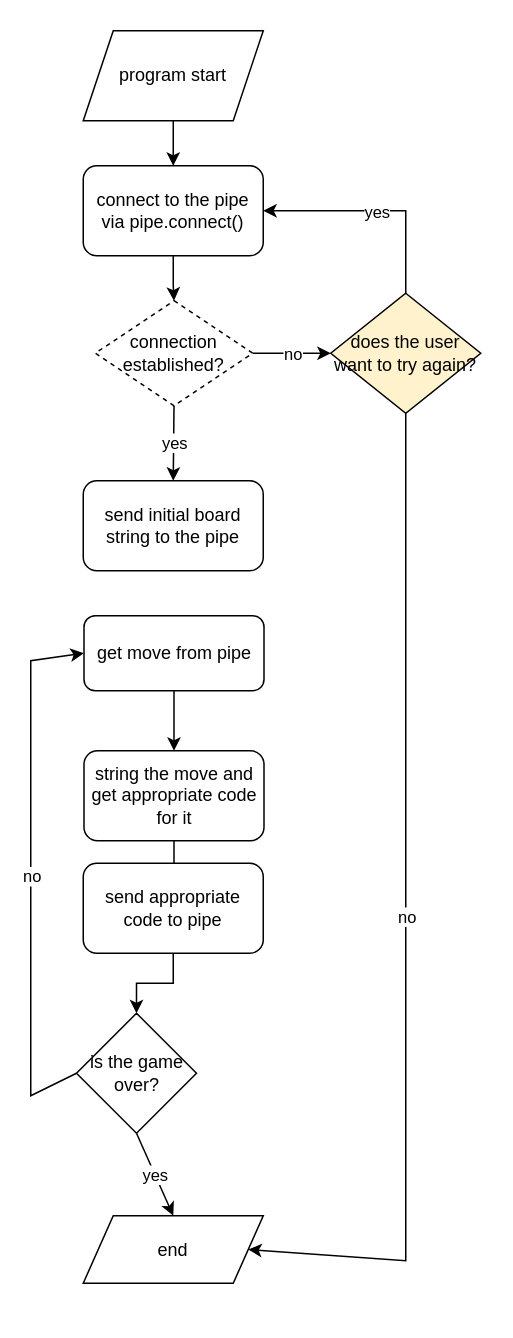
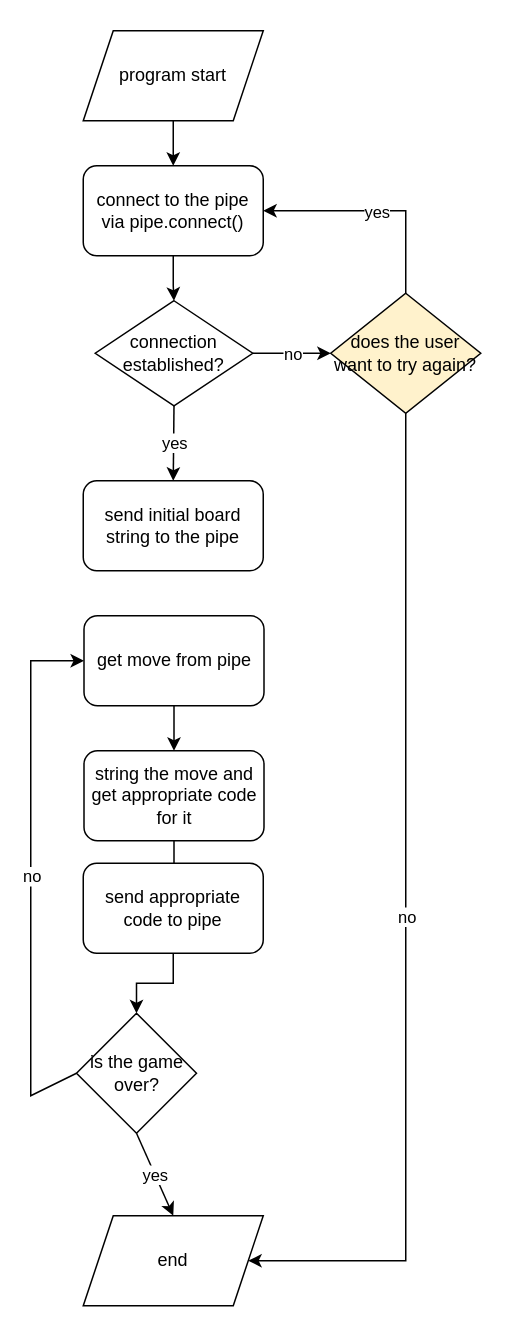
node "connection established?": style dashed -> solid
node "get move from pipe": size 180x75 -> 180x90
node "end": size 180x68 -> 180x90
